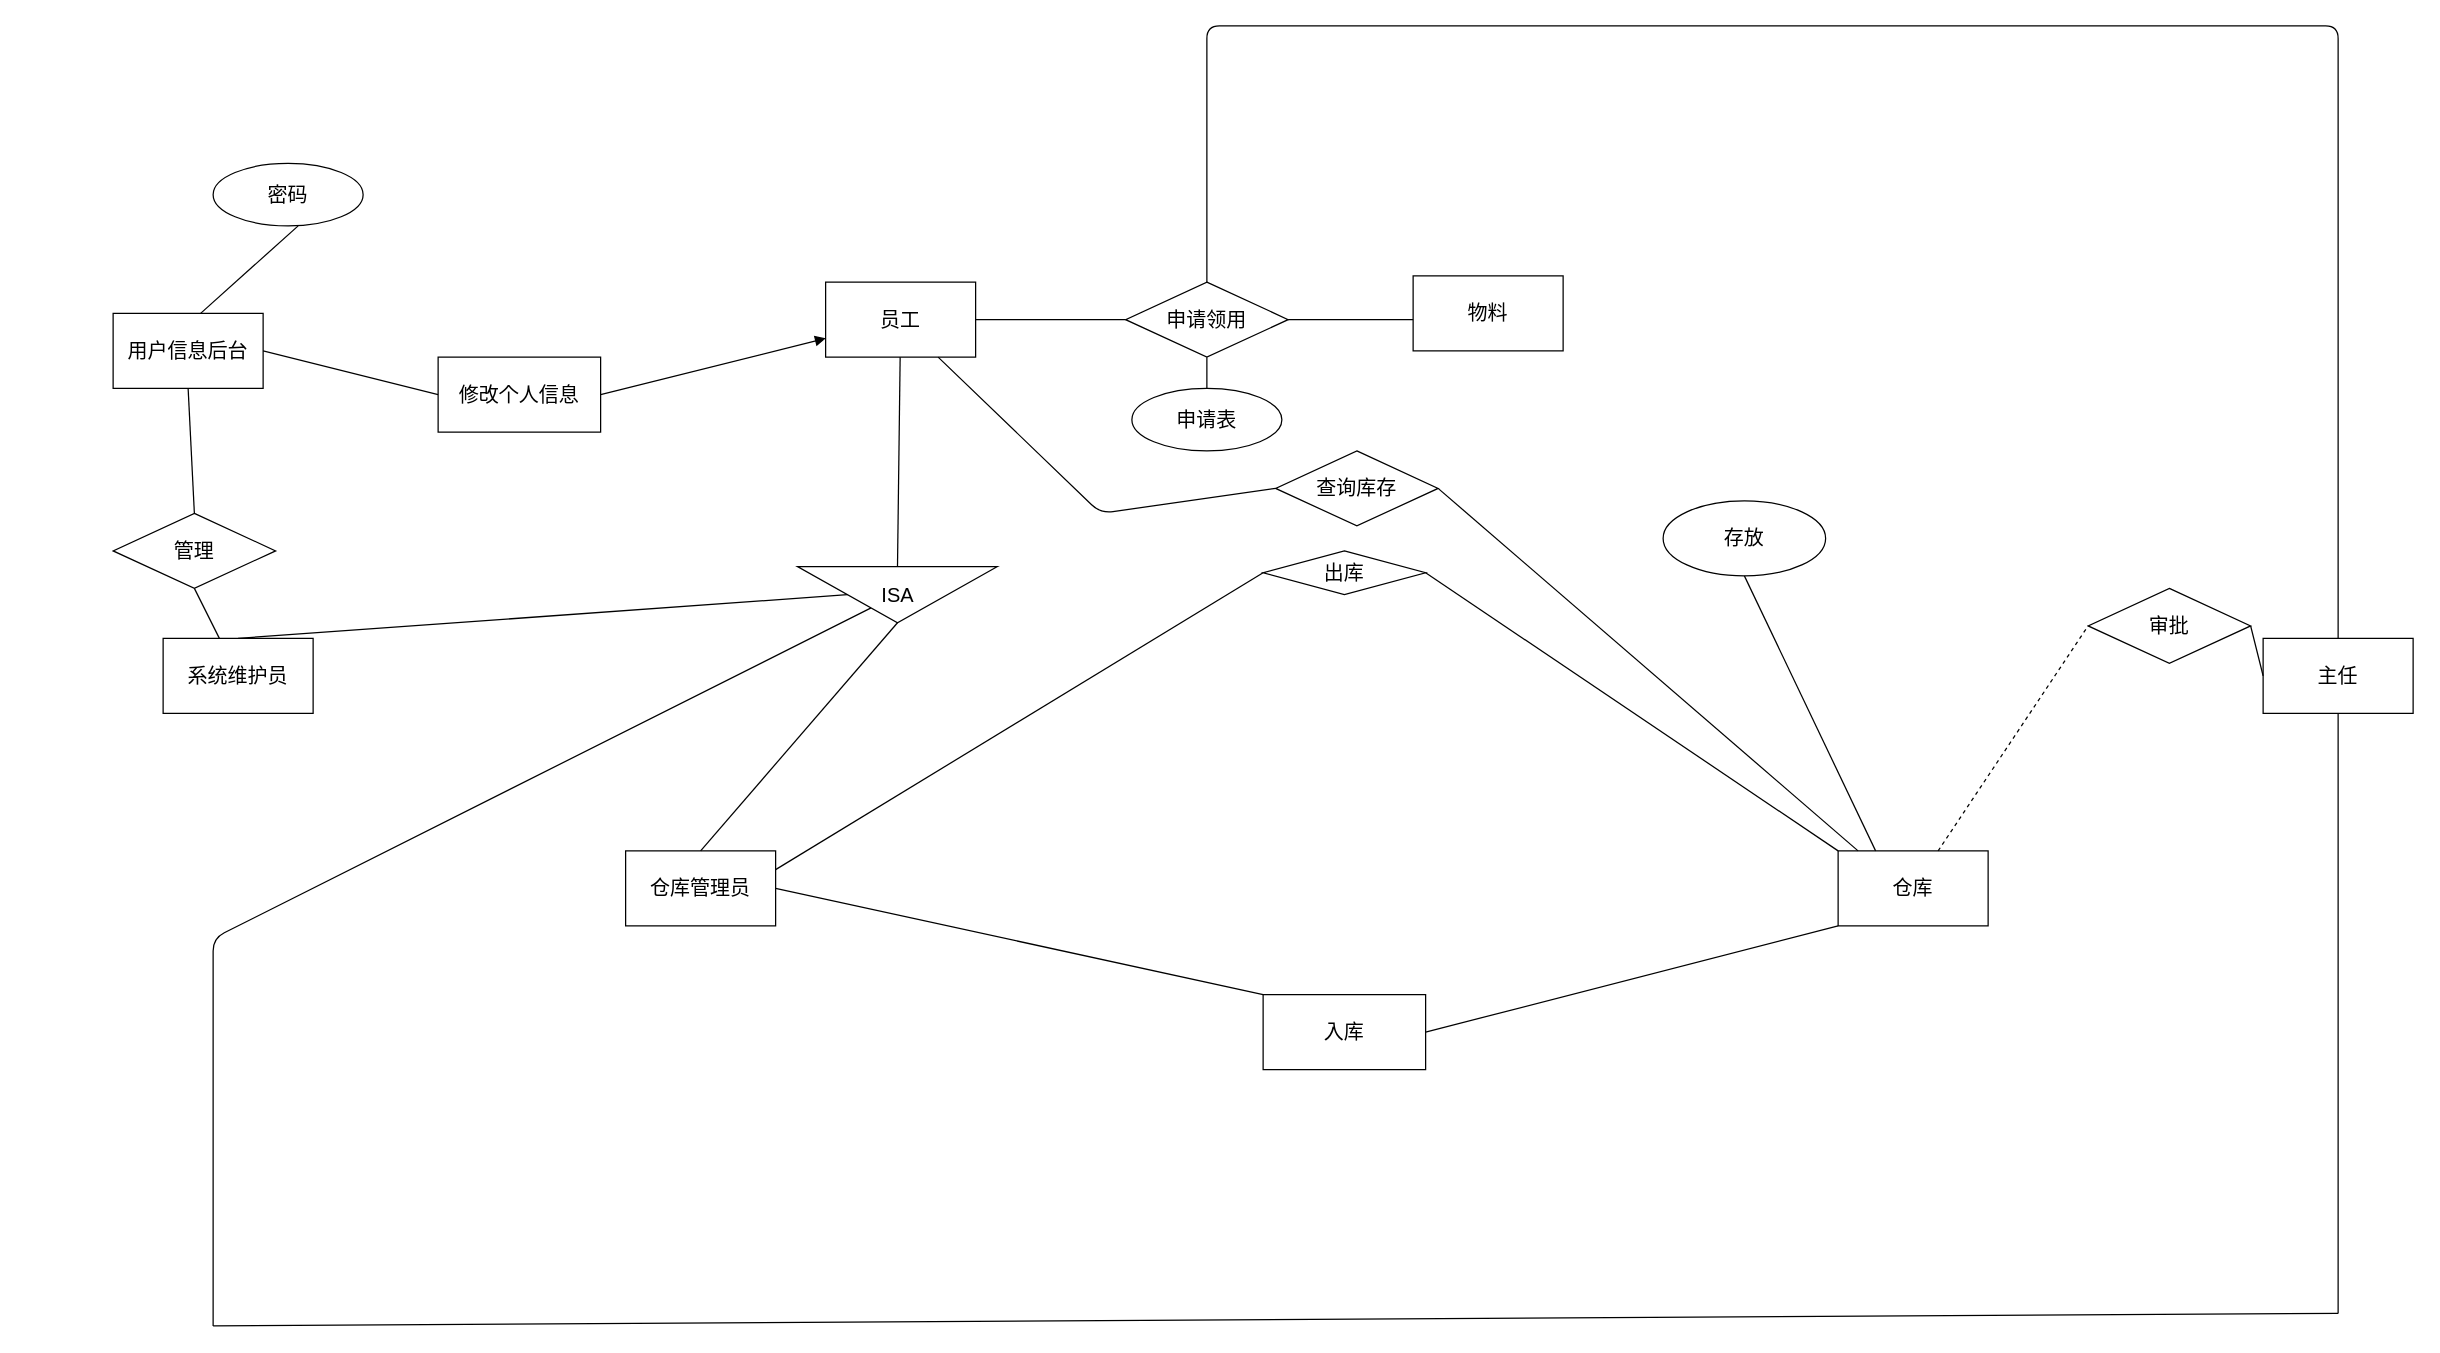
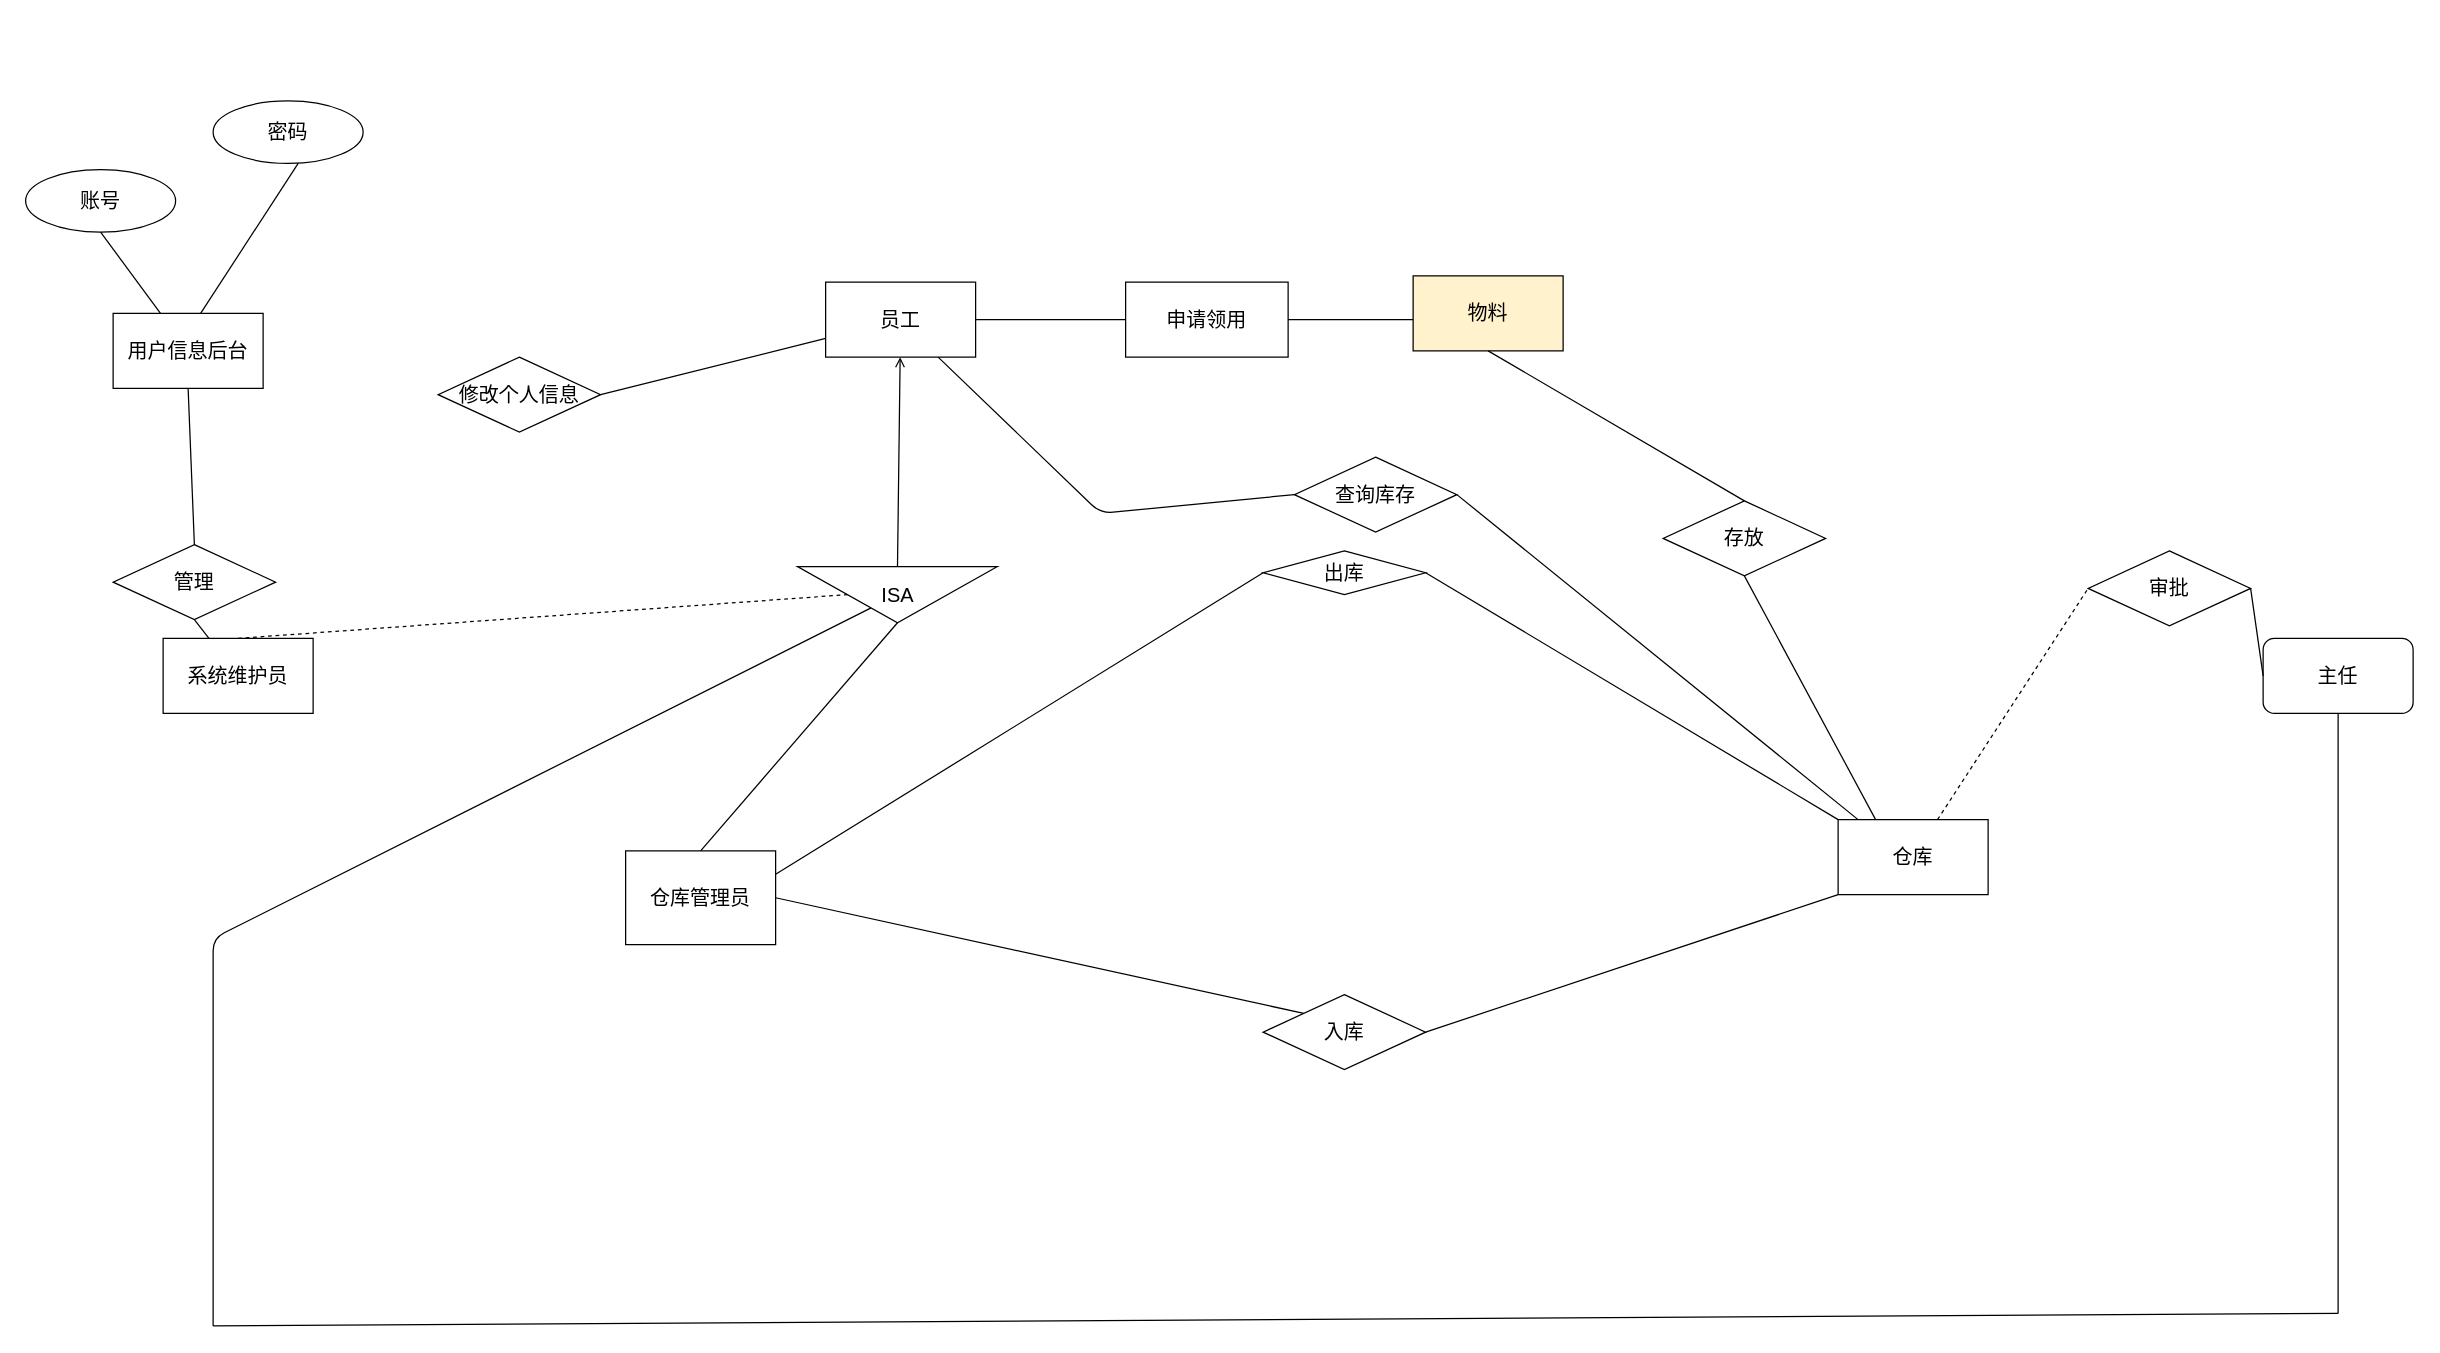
edge "申请领用" -- "主任": removed
node "密码": moved (288, 194) -> (288, 132)
node "账号": added
edge "账号" -- "用户信息后台": added
node "物料": fillcolor #ffffff -> #fff2cc
node "申请领用": shape diamond -> rectangle
edge "修改个人信息" -> "员工": arrowhead block -> none
edge "员工" -- "ISA": arrowhead none -> open
edge "用户信息后台" -- "修改个人信息": removed
edge "申请领用" -- "申请表": removed
node "修改个人信息": shape rectangle -> diamond
node "申请表": removed
edge "物料" -- "存放": added
node "查询库存": moved (1357, 488) -> (1376, 494)
node "存放": shape ellipse -> diamond
node "管理": moved (194, 551) -> (194, 582)
edge "ISA" -- "系统维护员": style solid -> dashed
node "审批": moved (2169, 626) -> (2169, 588)
node "主任": shape rectangle -> rounded rectangle
node "仓库管理员": size 150x75 -> 150x94
node "仓库": moved (1913, 888) -> (1913, 857)
node "入库": shape rectangle -> diamond
